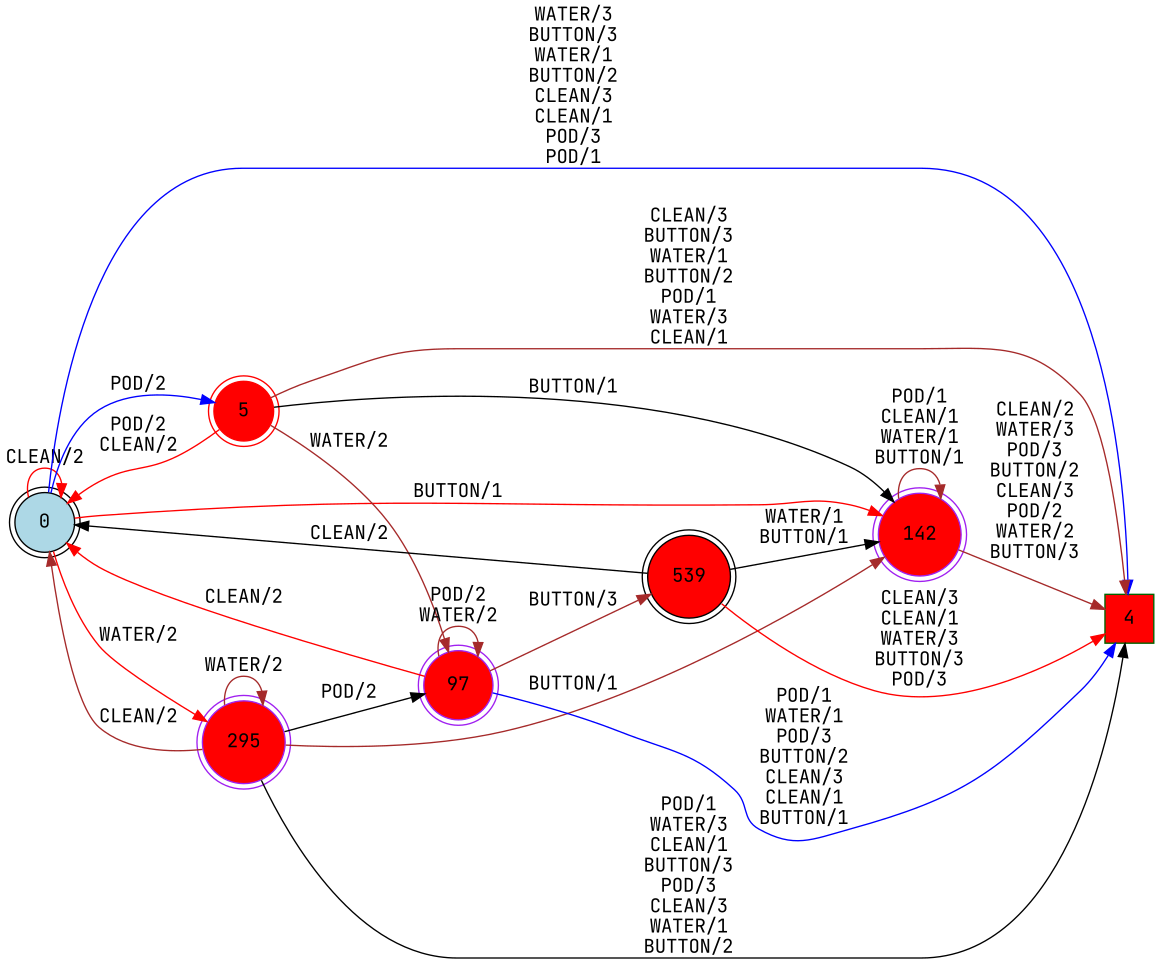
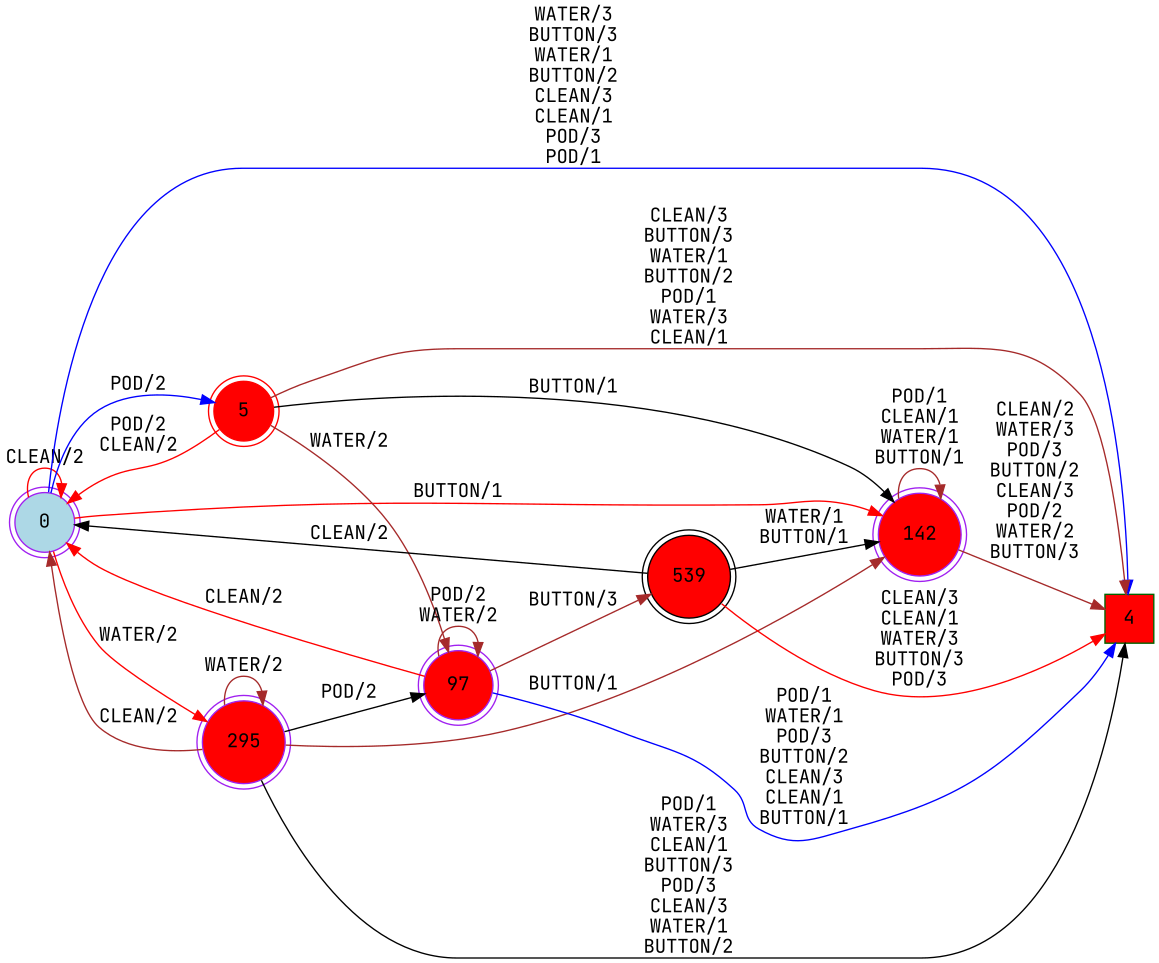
node "0": color black -> purple
